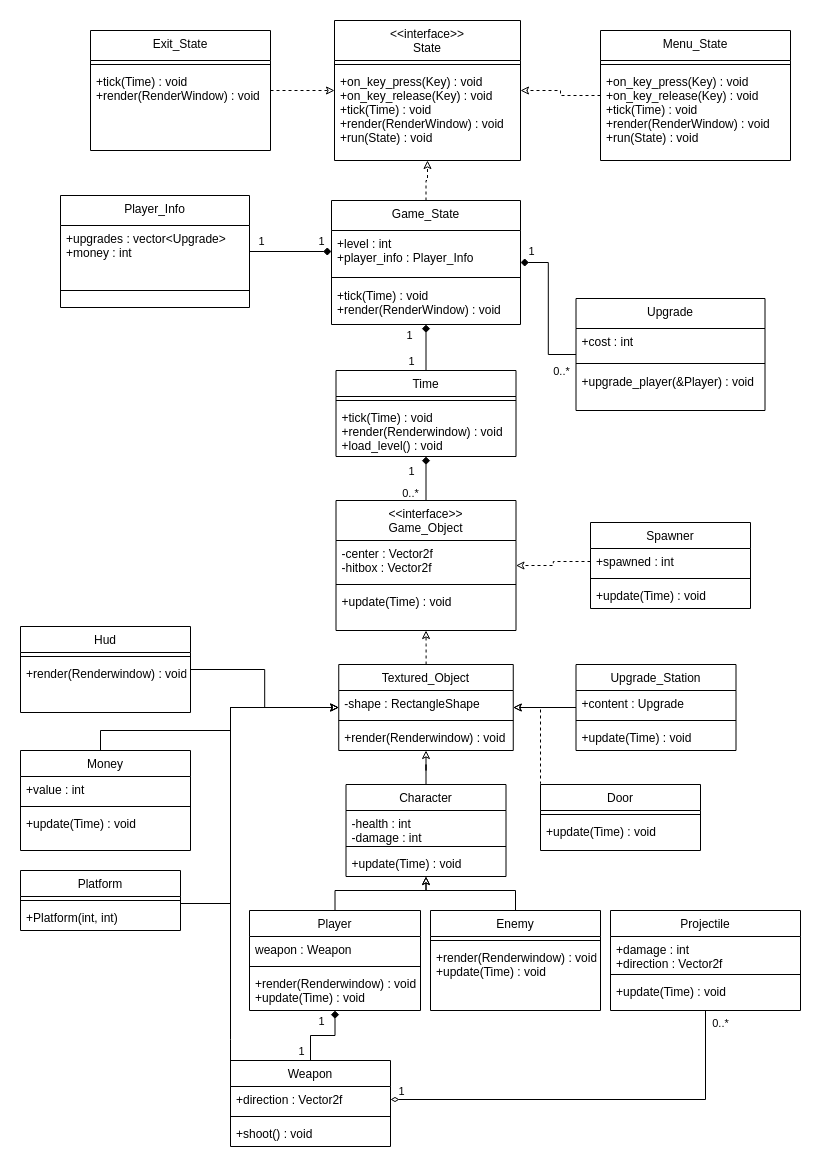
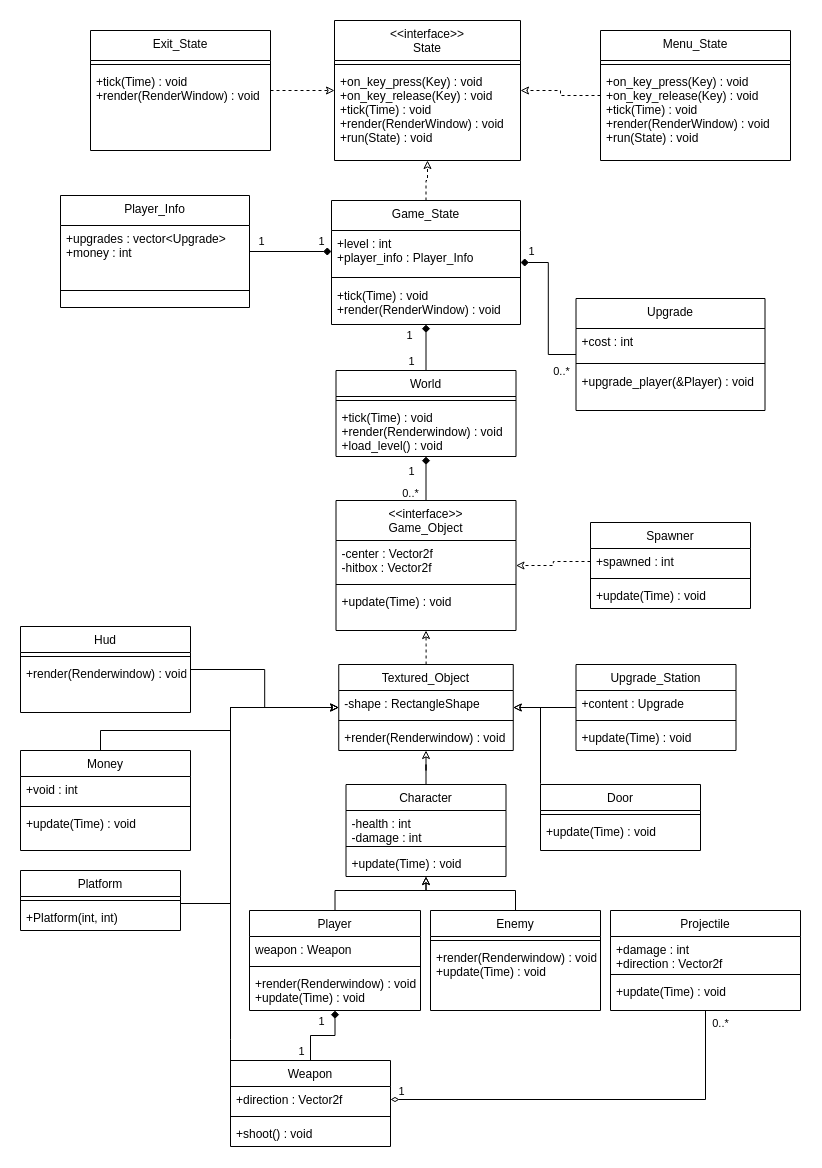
node "Time": label "Time" -> "World"
edge "Door" -> "Textured_Object": style dashed -> solid
node "+value : int": label "+value : int" -> "+void : int"
